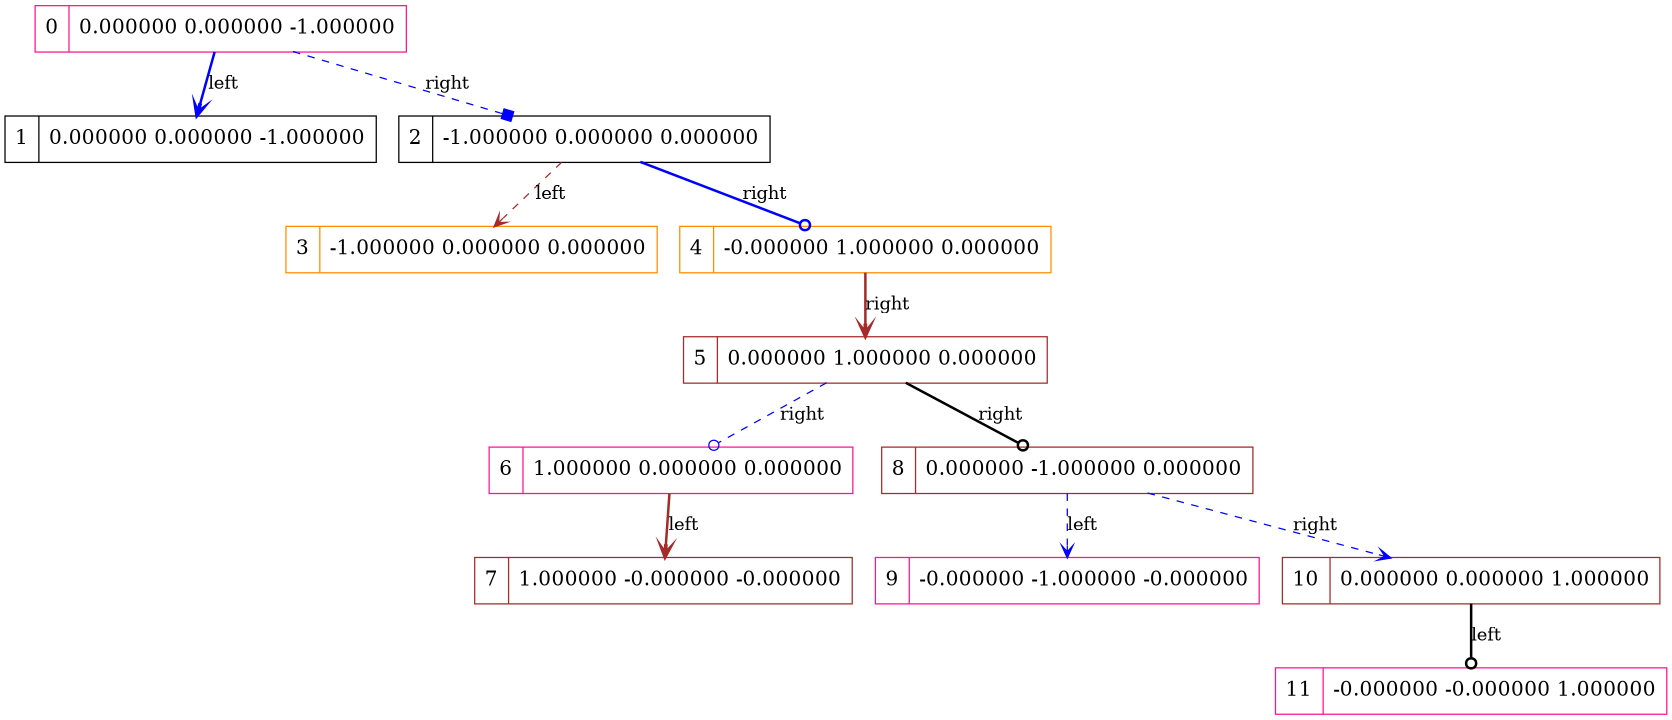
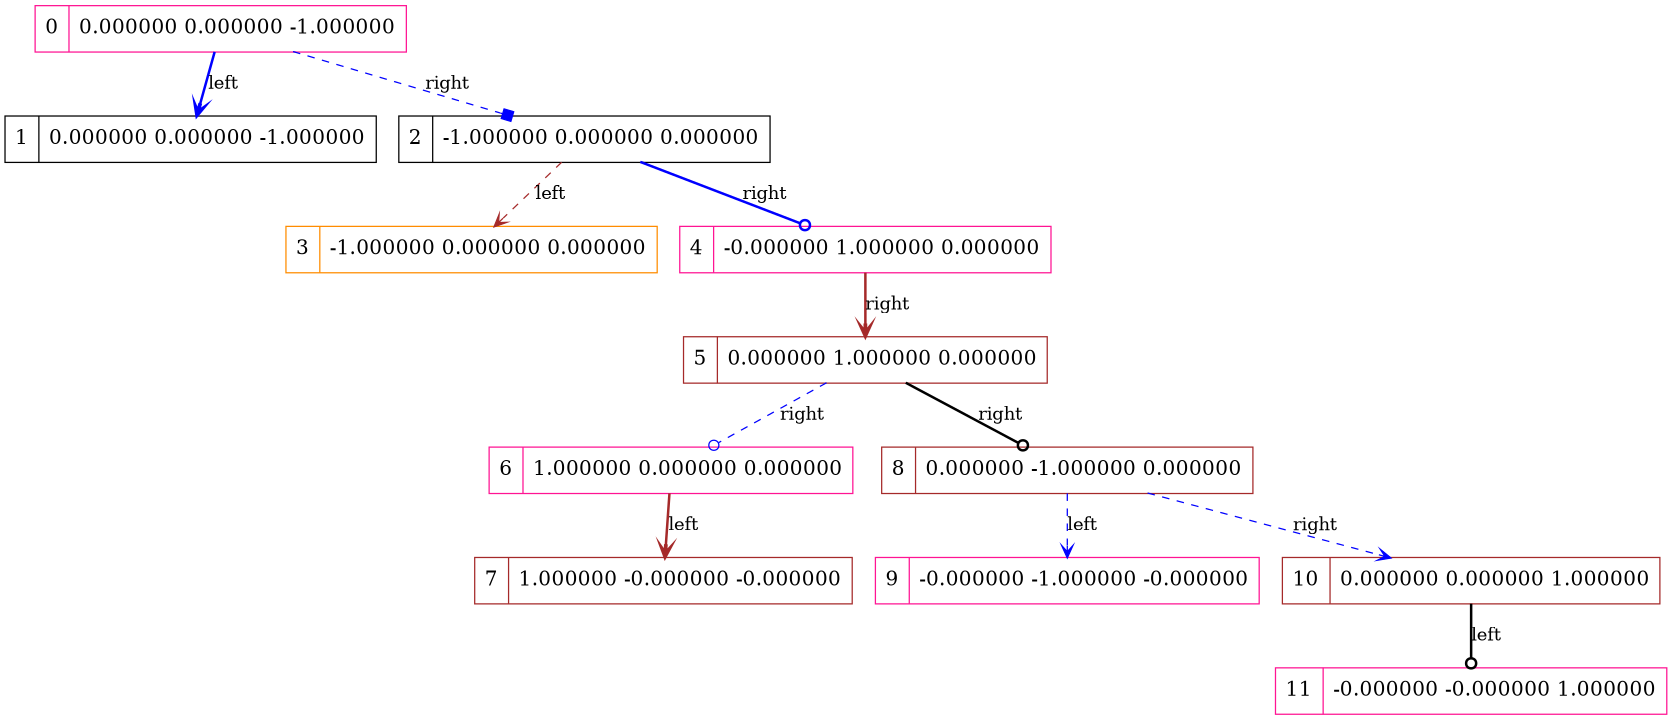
node "4": color darkorange -> deeppink
